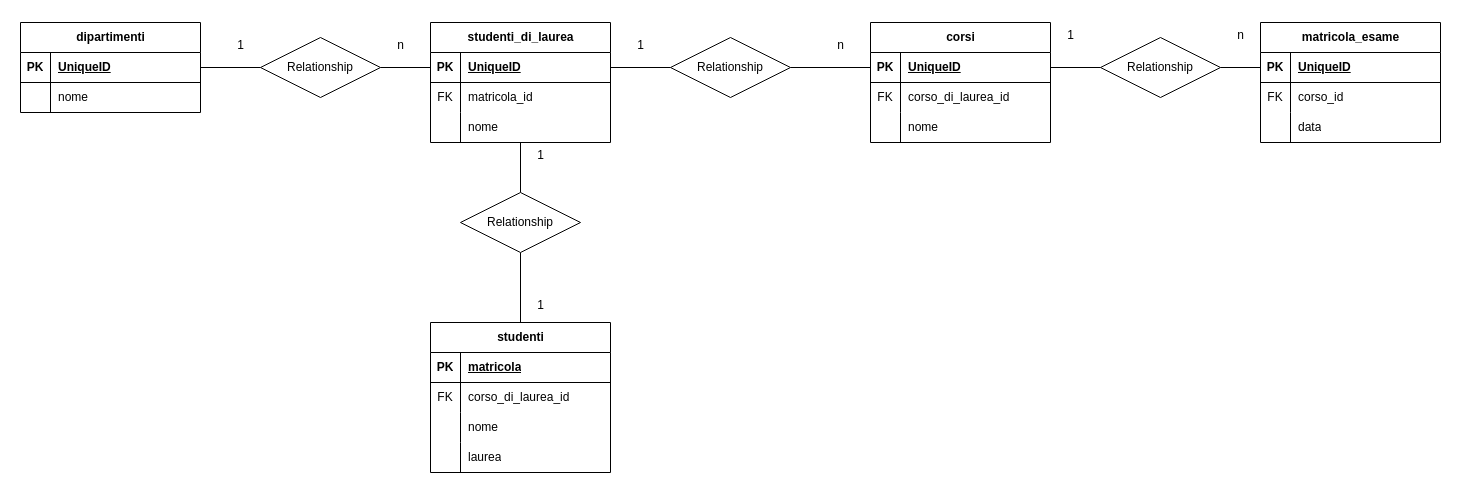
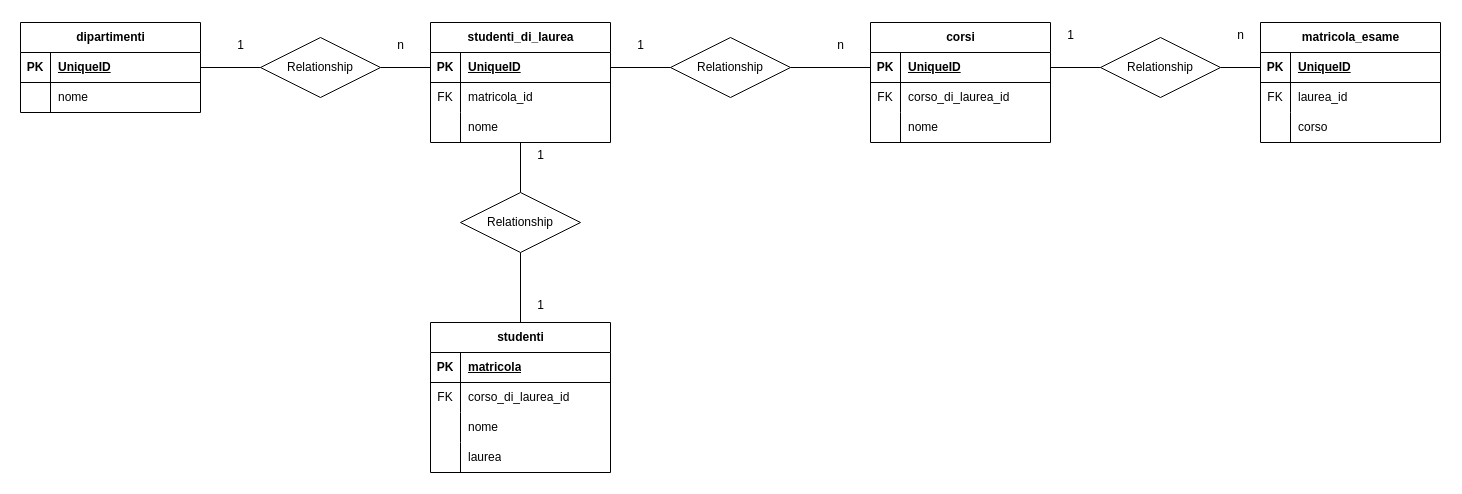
node "corso_id": label "corso_id" -> "laurea_id"
node "data": label "data" -> "corso"
